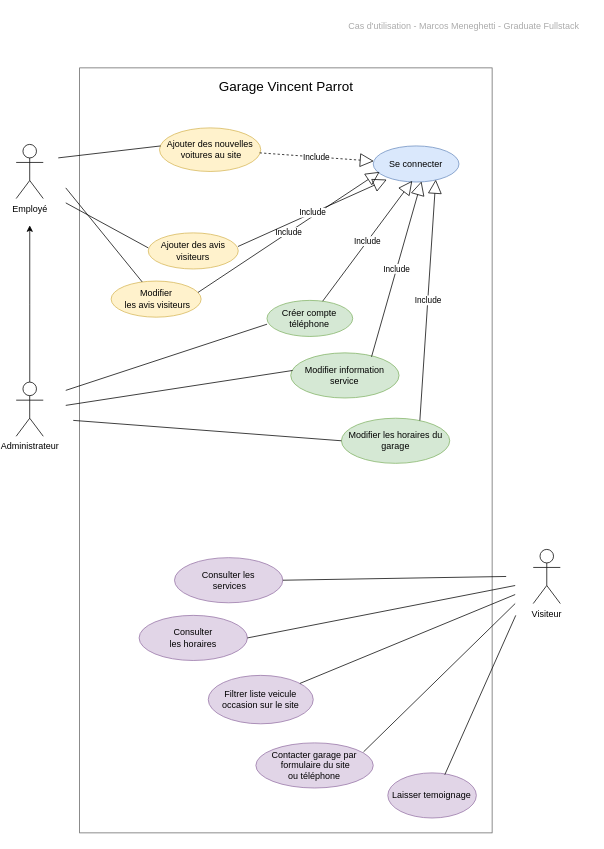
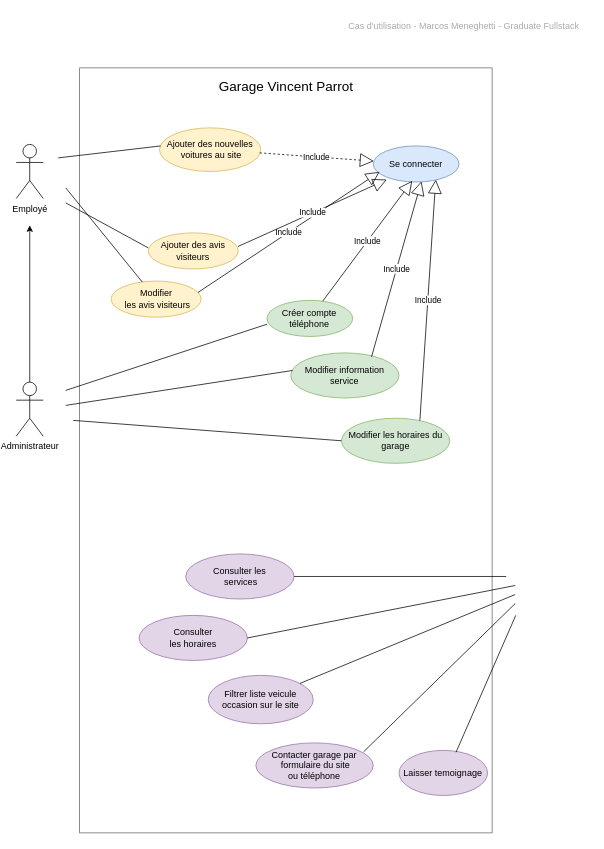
node "Visiteur": removed
node "Consulter les services": moved (229, 580) -> (240, 576)
node "Laisser temoignage": moved (432, 795) -> (443, 773)
